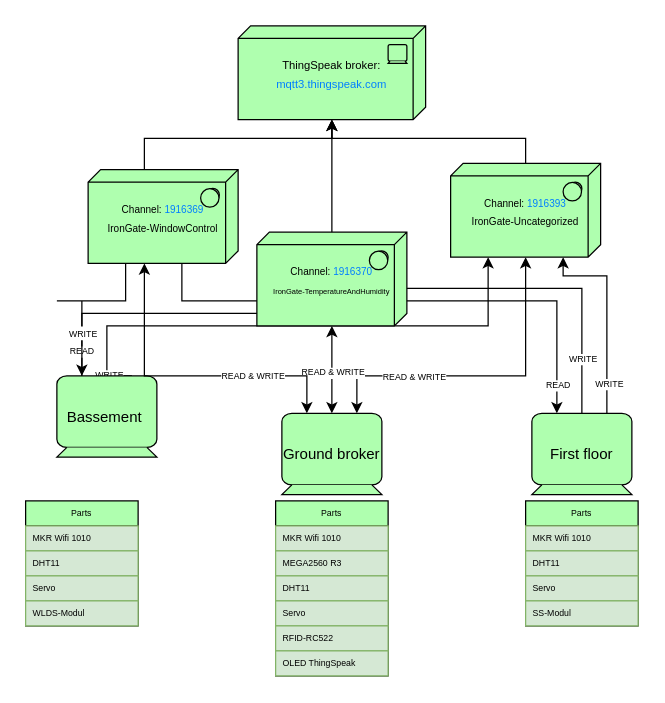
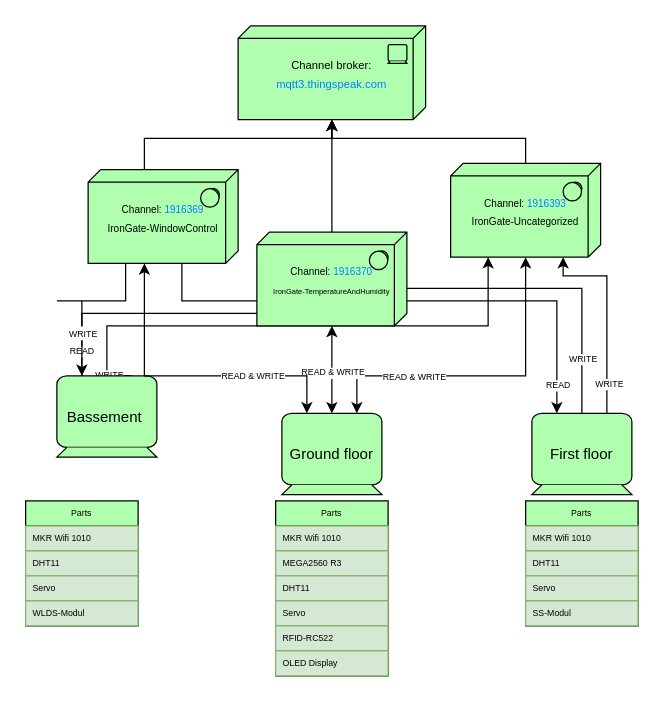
node "ThingSpeak broker: mqtt3.thingspeak.com": label "ThingSpeak broker: mqtt3.thingspeak.com" -> "Channel broker: mqtt3.thingspeak.com"
node "Ground broker": label "Ground broker" -> "Ground floor"
node "OLED ThingSpeak": label "OLED ThingSpeak" -> "OLED Display"
